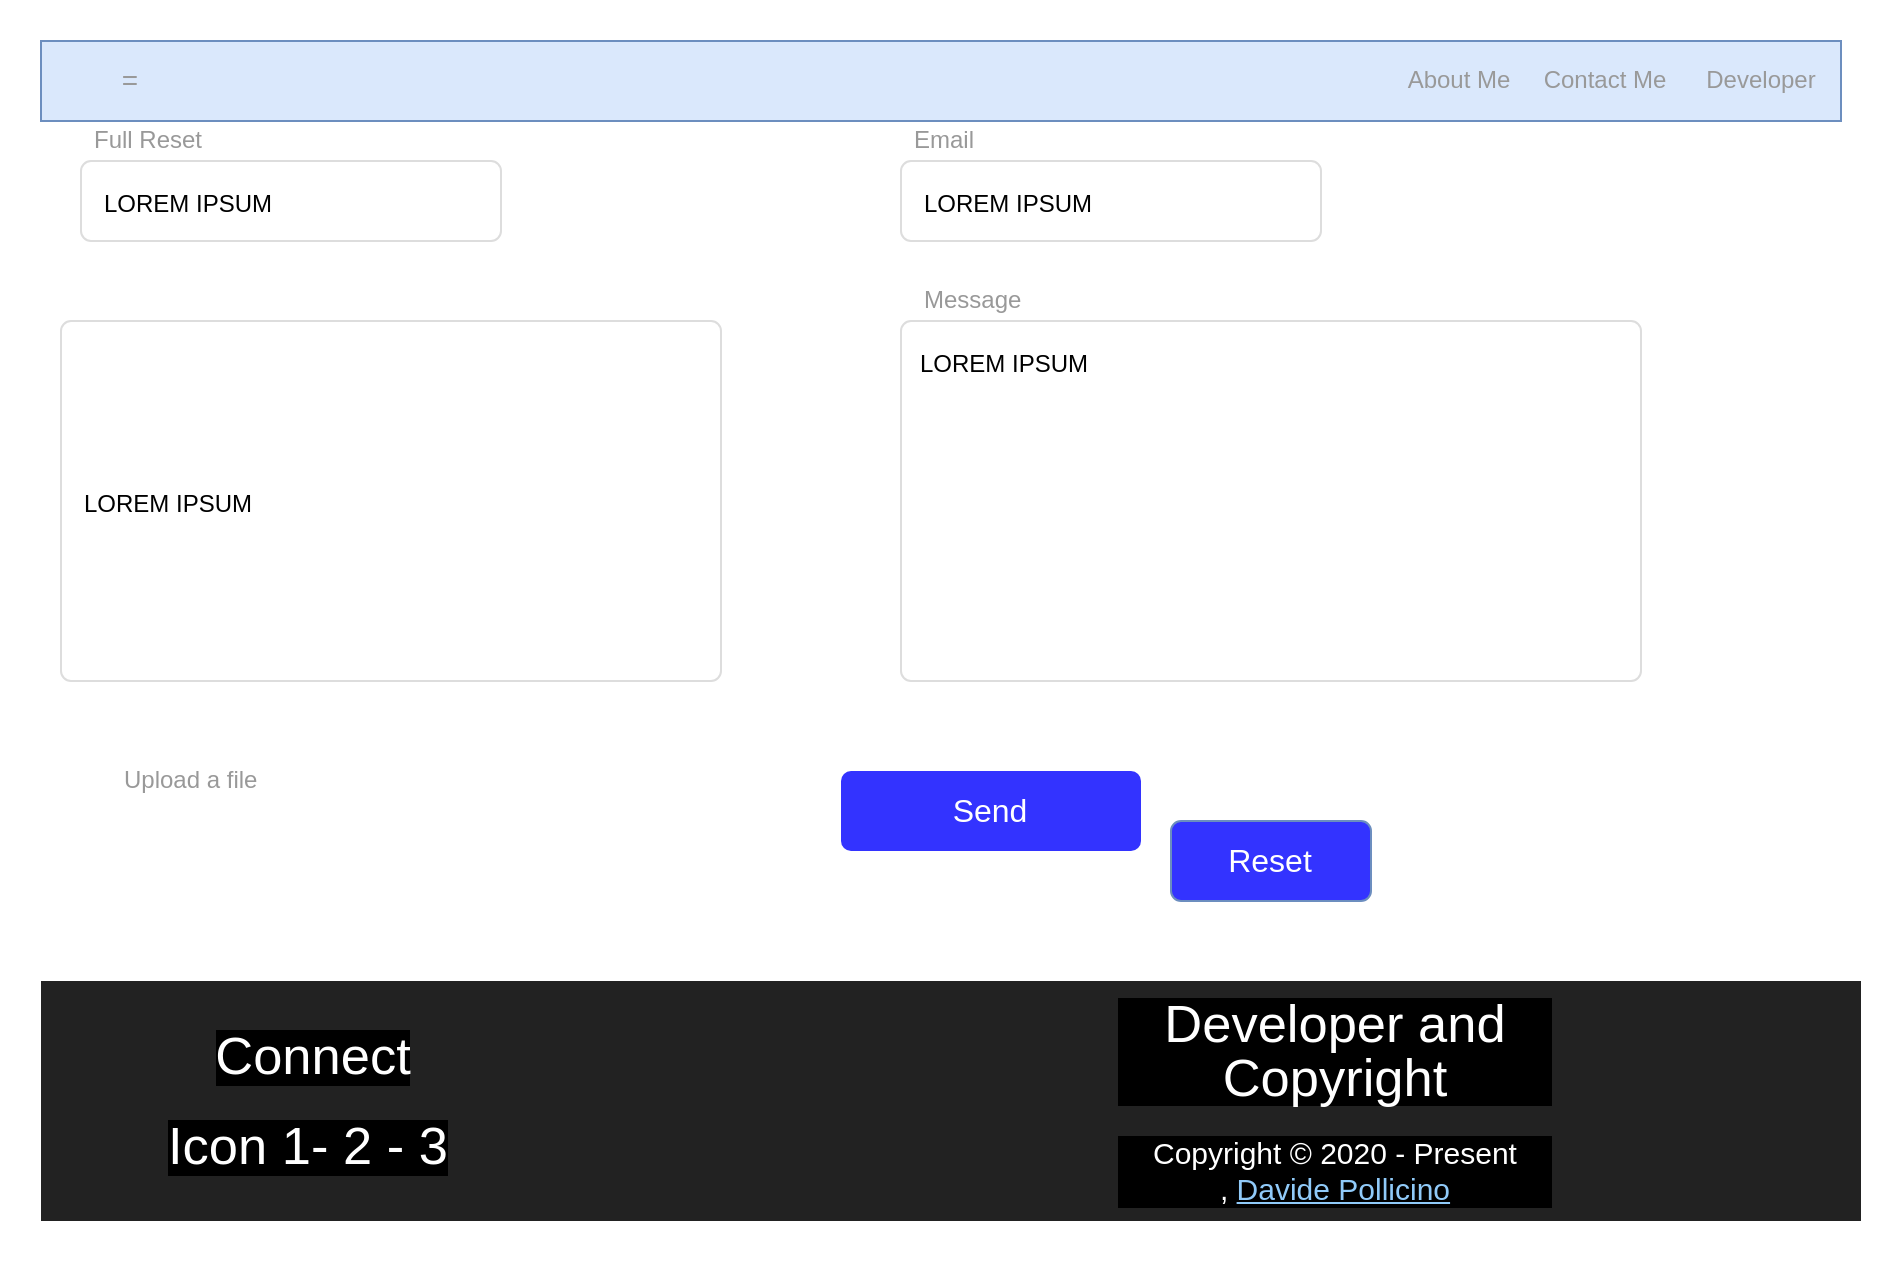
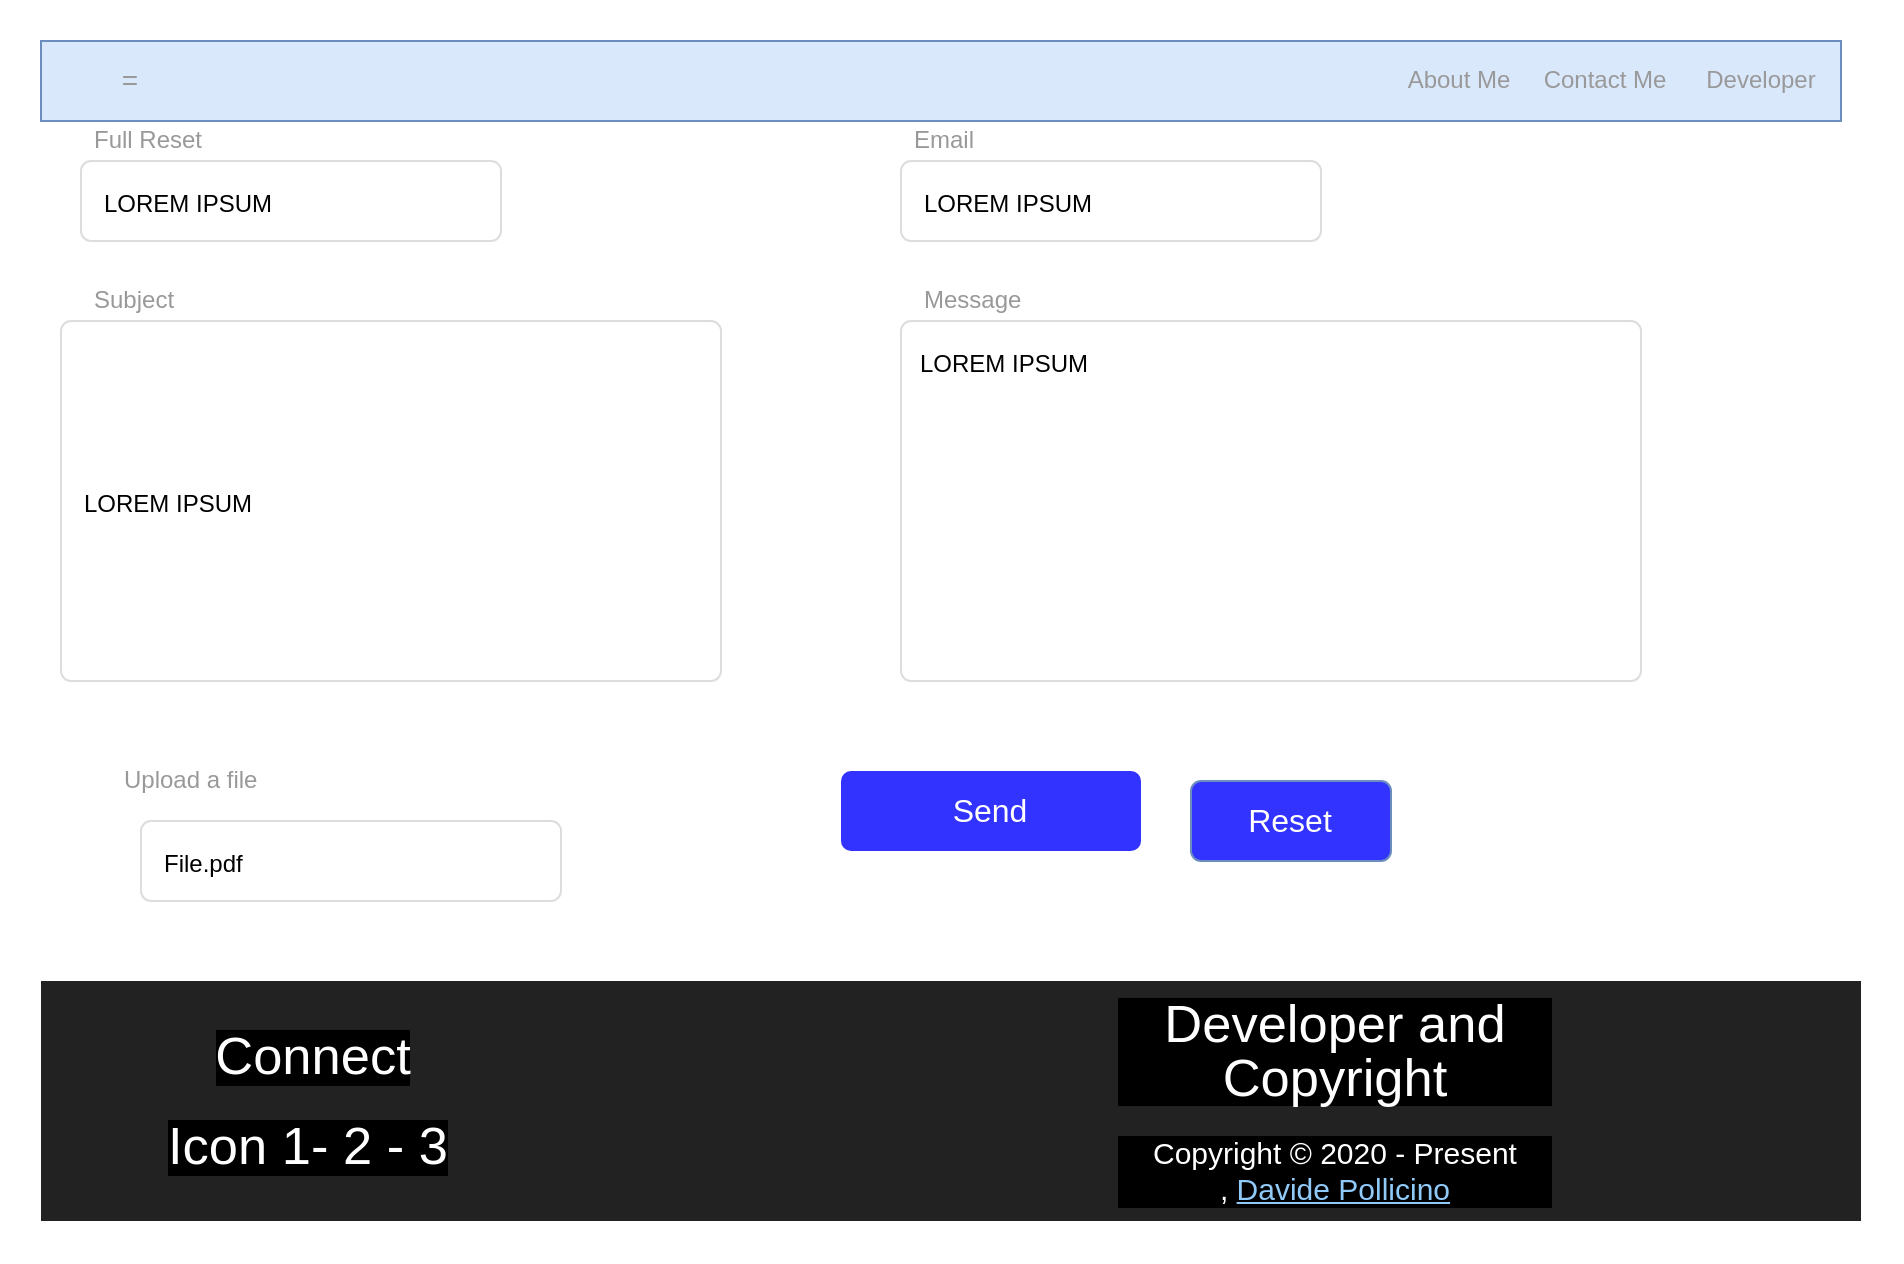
node "Subject": added
node "File.pdf": added
node "Reset": moved (1271, 861) -> (1291, 821)
